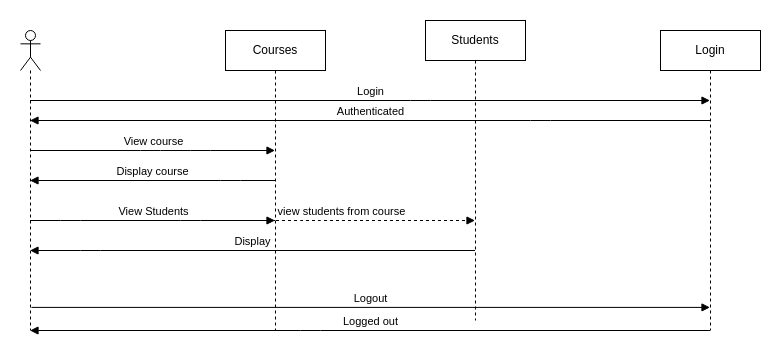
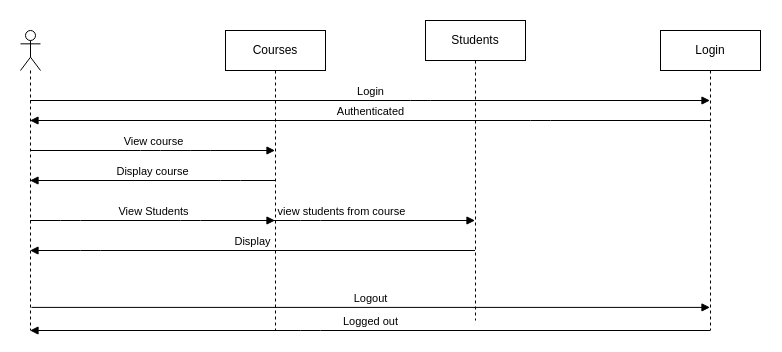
edge "Courses" -> "Students": style dashed -> solid
